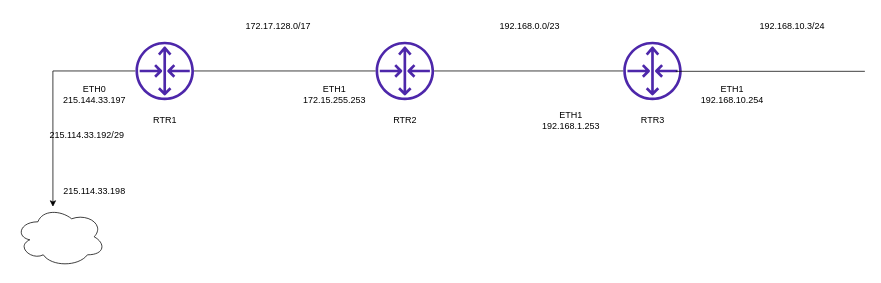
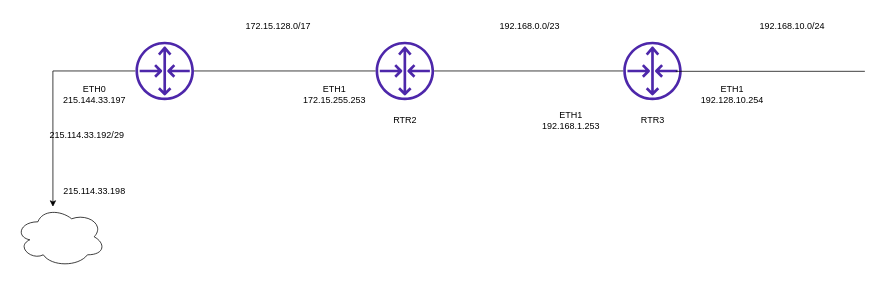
node "172.17.128.0/17": label "172.17.128.0/17" -> "172.15.128.0/17"
node "192.168.10.3/24": label "192.168.10.3/24" -> "192.168.10.0/24"
node "ETH1 192.168.10.254": label "ETH1 192.168.10.254" -> "ETH1 192.128.10.254"
node "RTR1": removed
